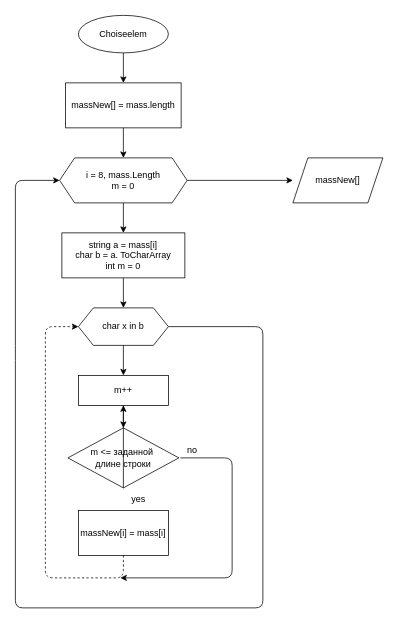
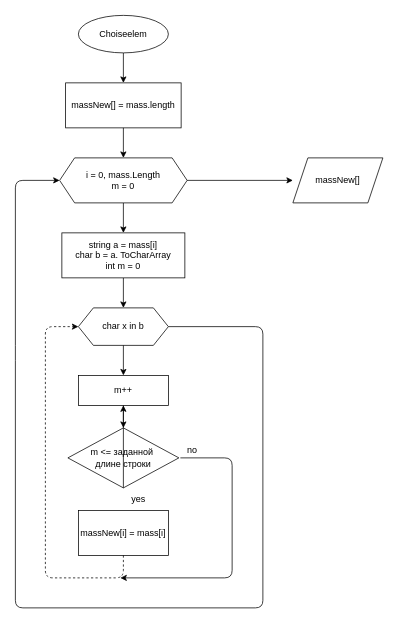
node "i = 8, mass.Length m = 0": label "i = 8, mass.Length m = 0" -> "i = 0, mass.Length m = 0"
